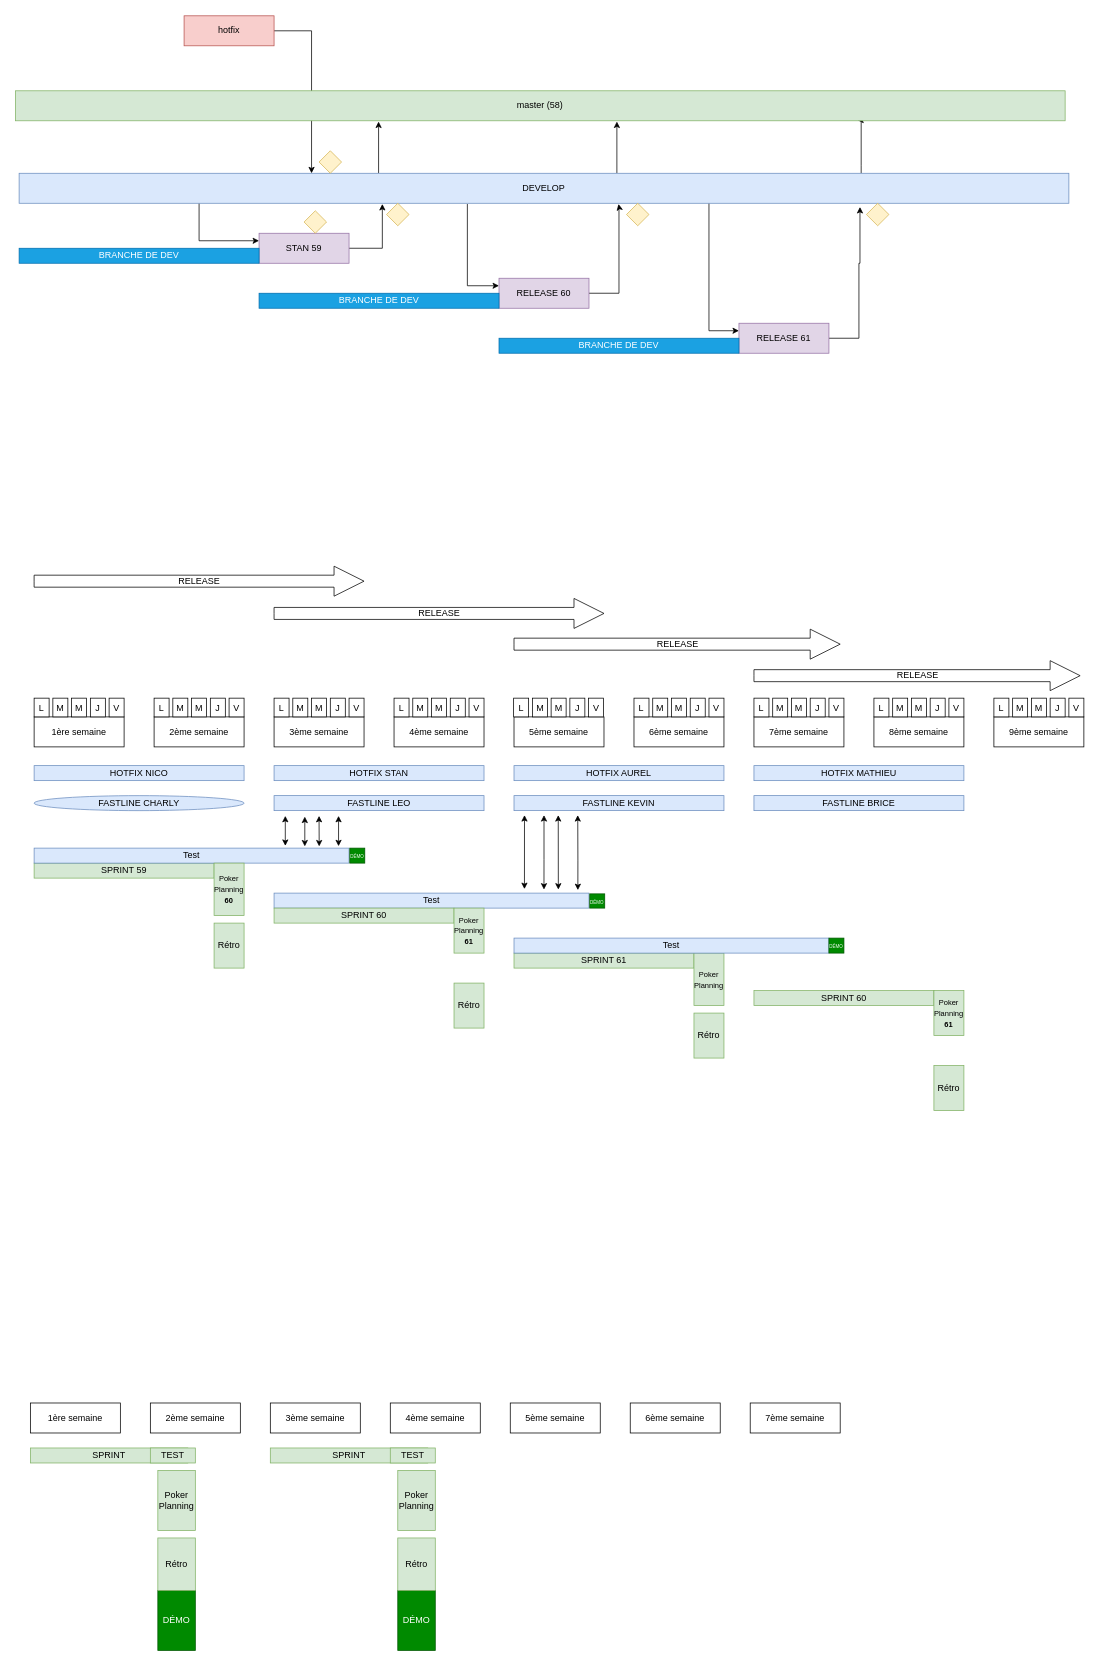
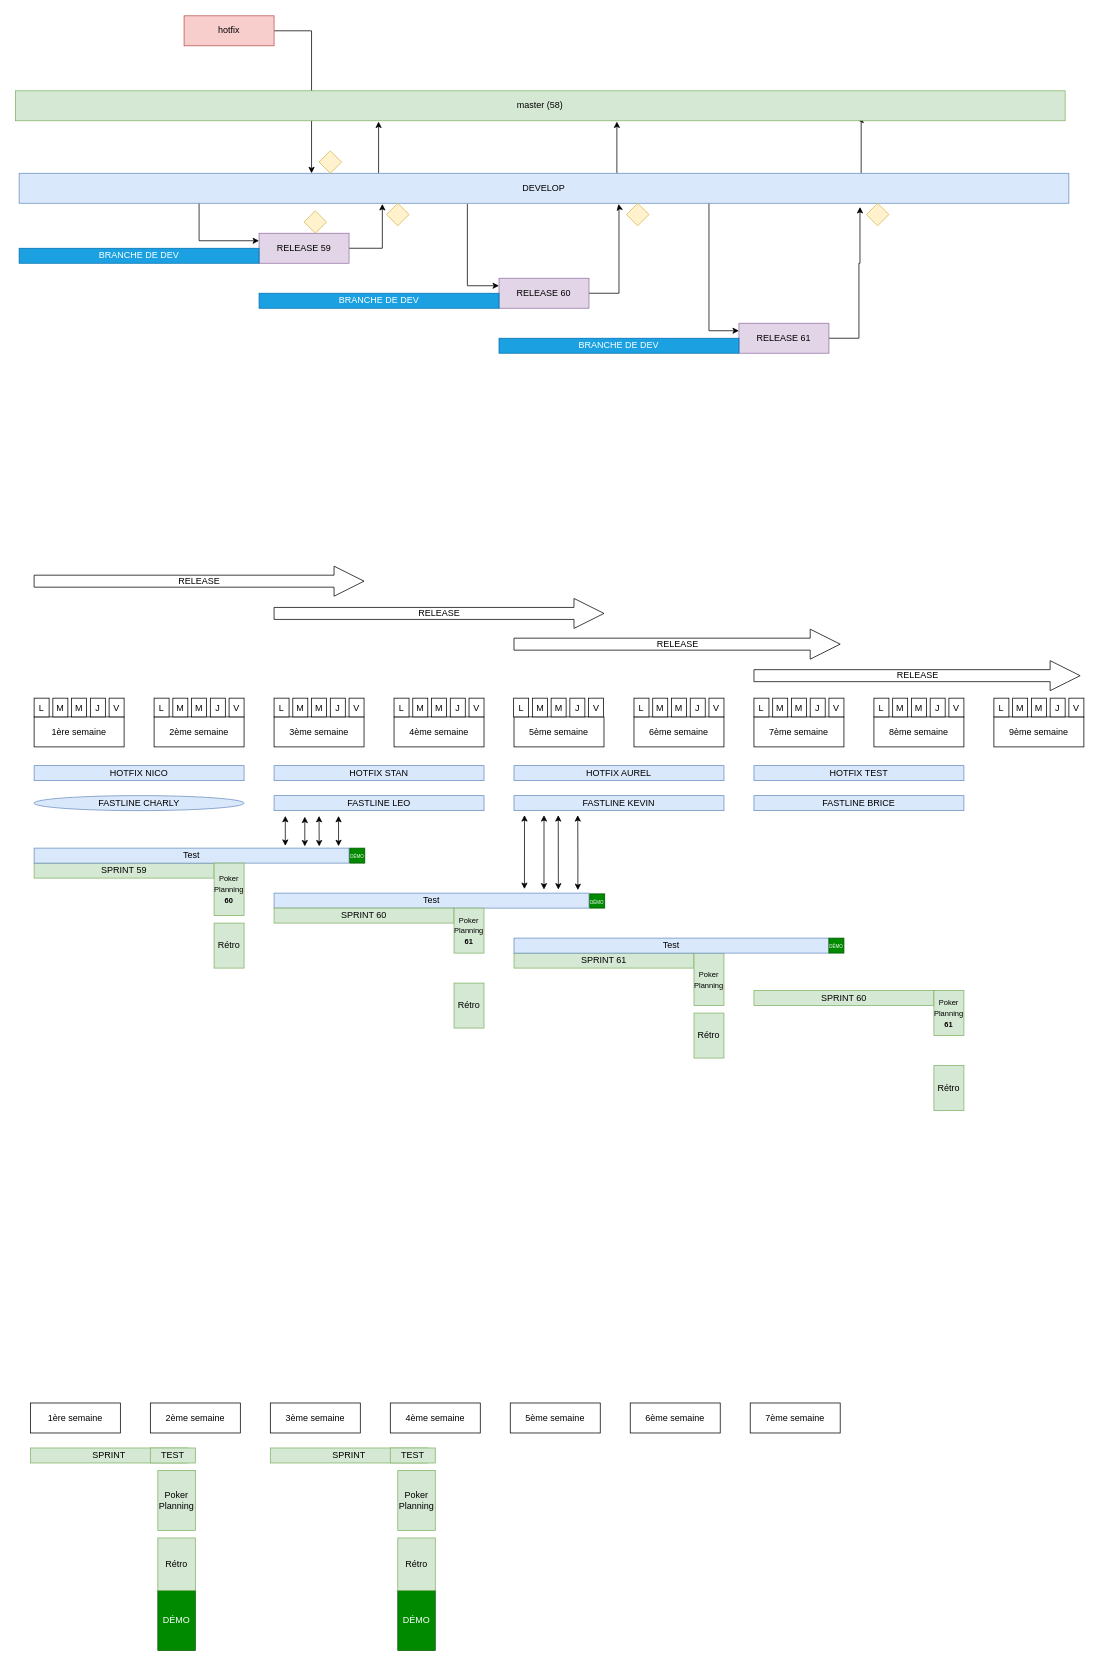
node "STAN 59": label "STAN 59" -> "RELEASE 59"
node "HOTFIX MATHIEU": label "HOTFIX MATHIEU" -> "HOTFIX TEST"
